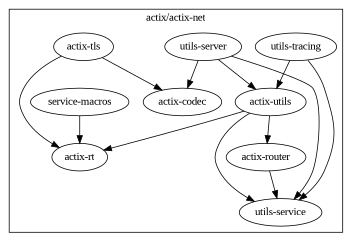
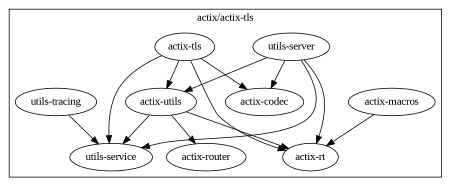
cluster "actix/actix-net": label "actix/actix-net" -> "actix/actix-tls"
edge "utils-tracing" -> "actix-utils": now "actix-tls" -> "actix-utils"
edge "utils-server" -> "actix-rt": added
node "service-macros": label "service-macros" -> "actix-macros"
edge "actix-router" -> "utils-service": now "actix-tls" -> "utils-service"
